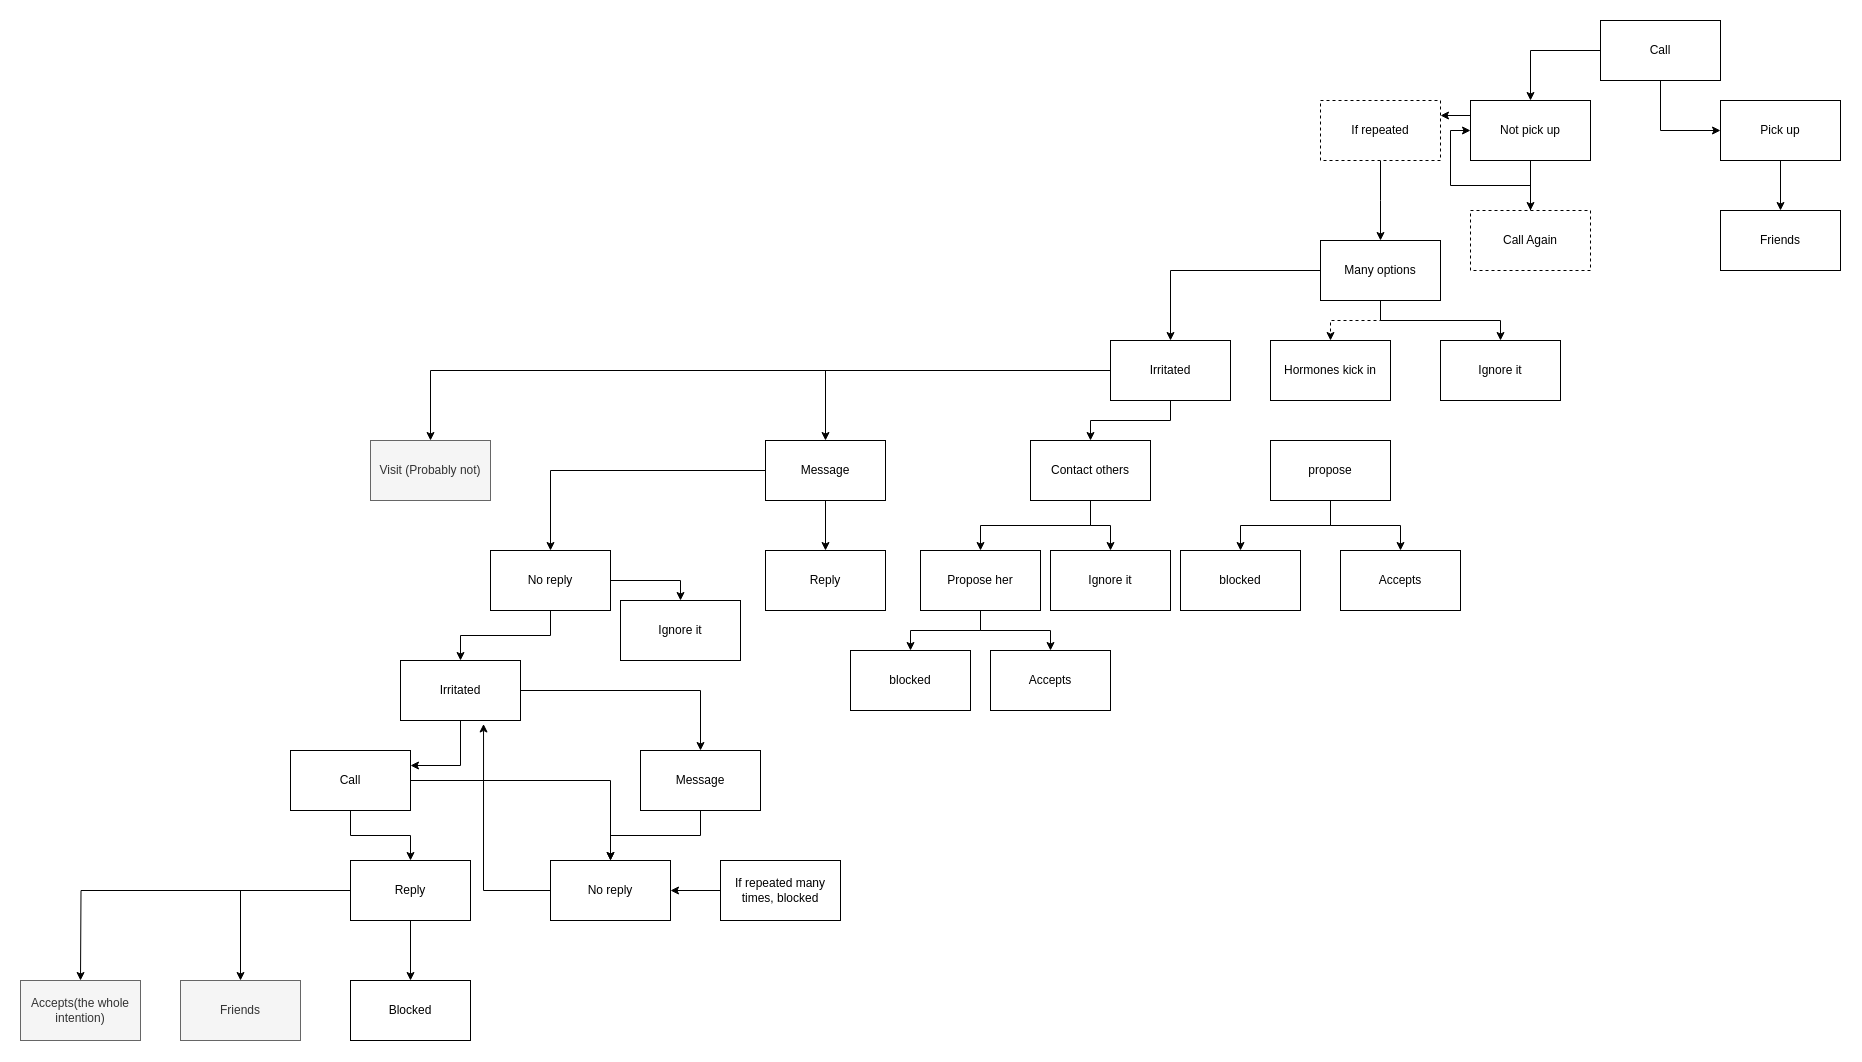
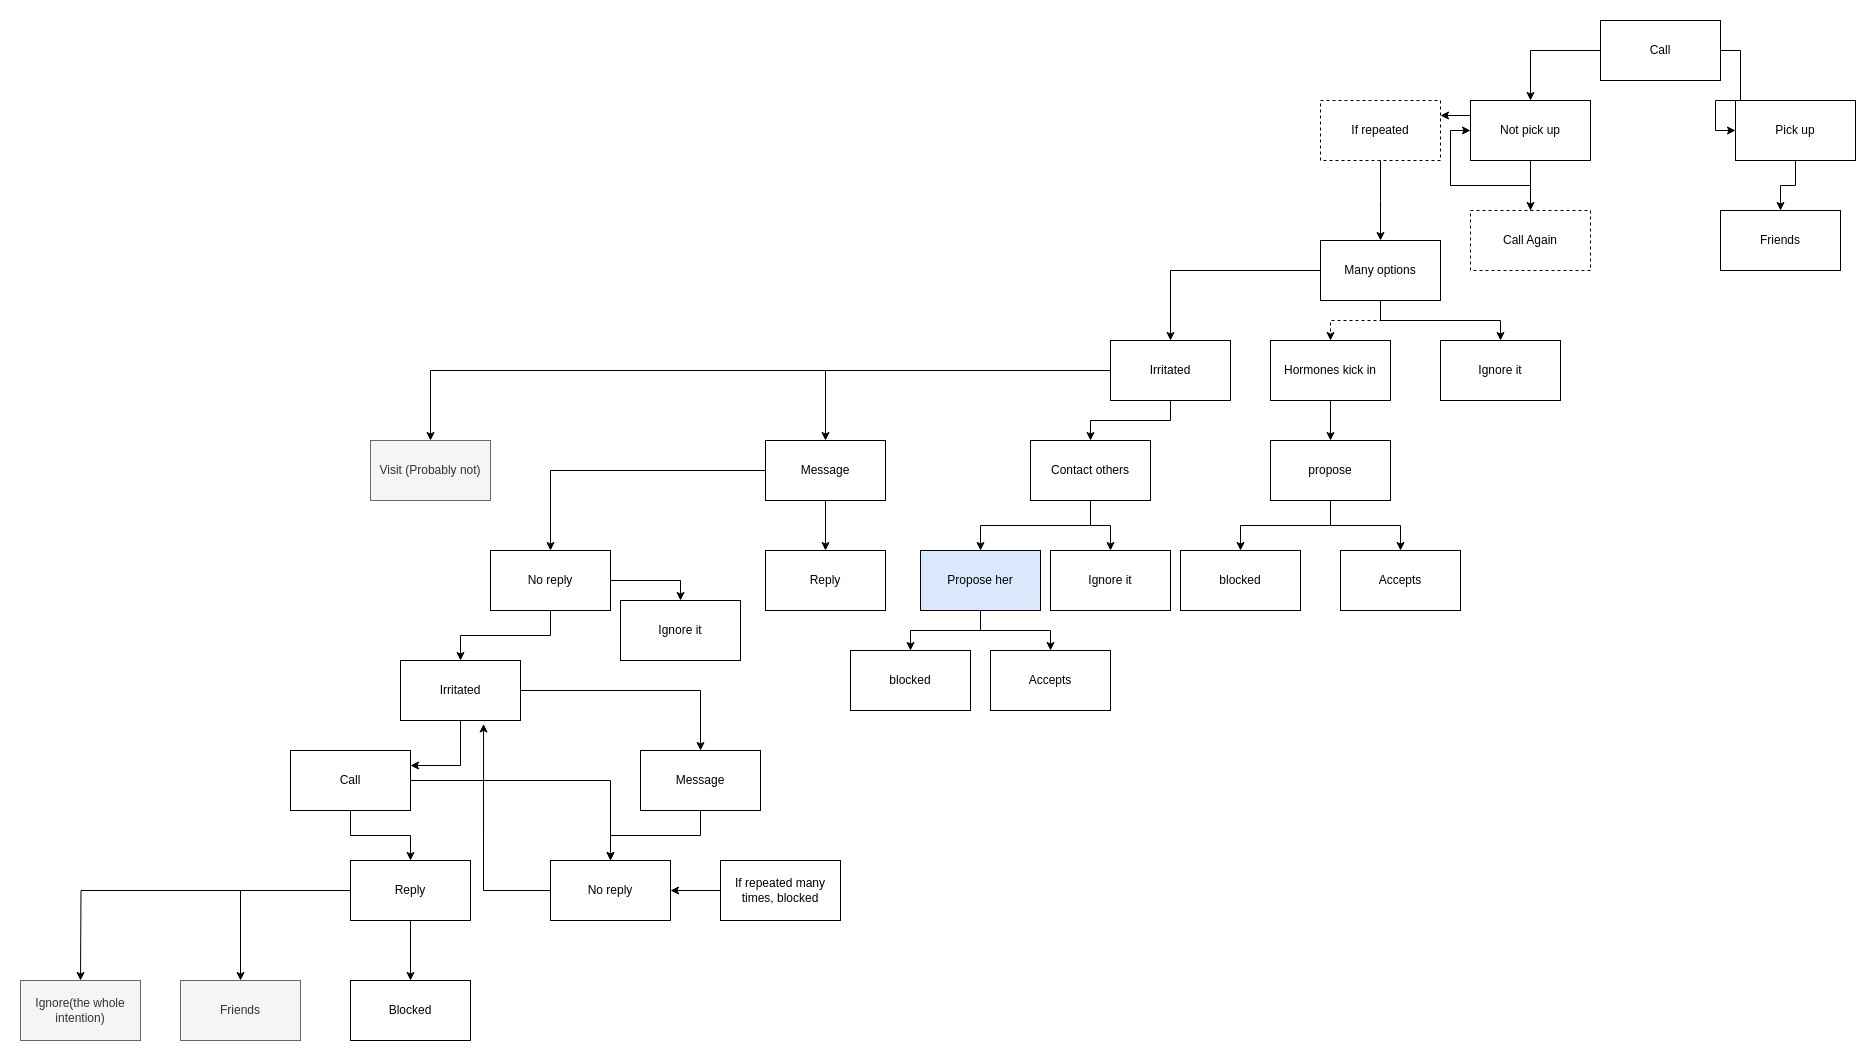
node "Pick up": moved (1781, 131) -> (1796, 131)
edge "Hormones kick in" -> "propose": added
node "Propose her": fillcolor #ffffff -> #dae8fc
node "Accepts(the whole intention)": label "Accepts(the whole intention)" -> "Ignore(the whole intention)"
